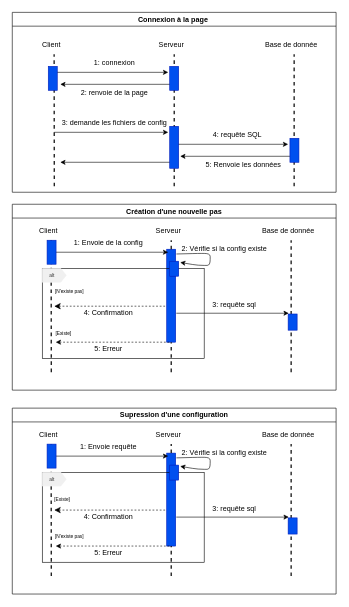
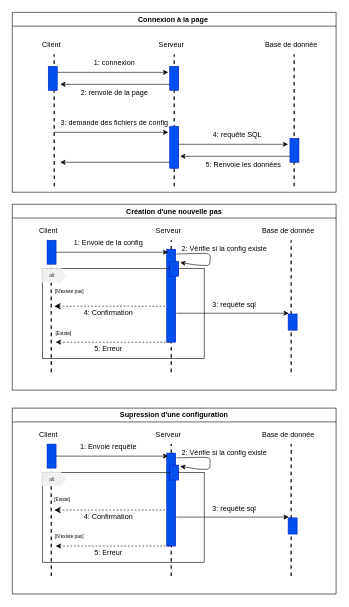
node "3: demande les fichiers de config": label "3: demande les fichiers de config" -> "3: demande des fichiers de config"
